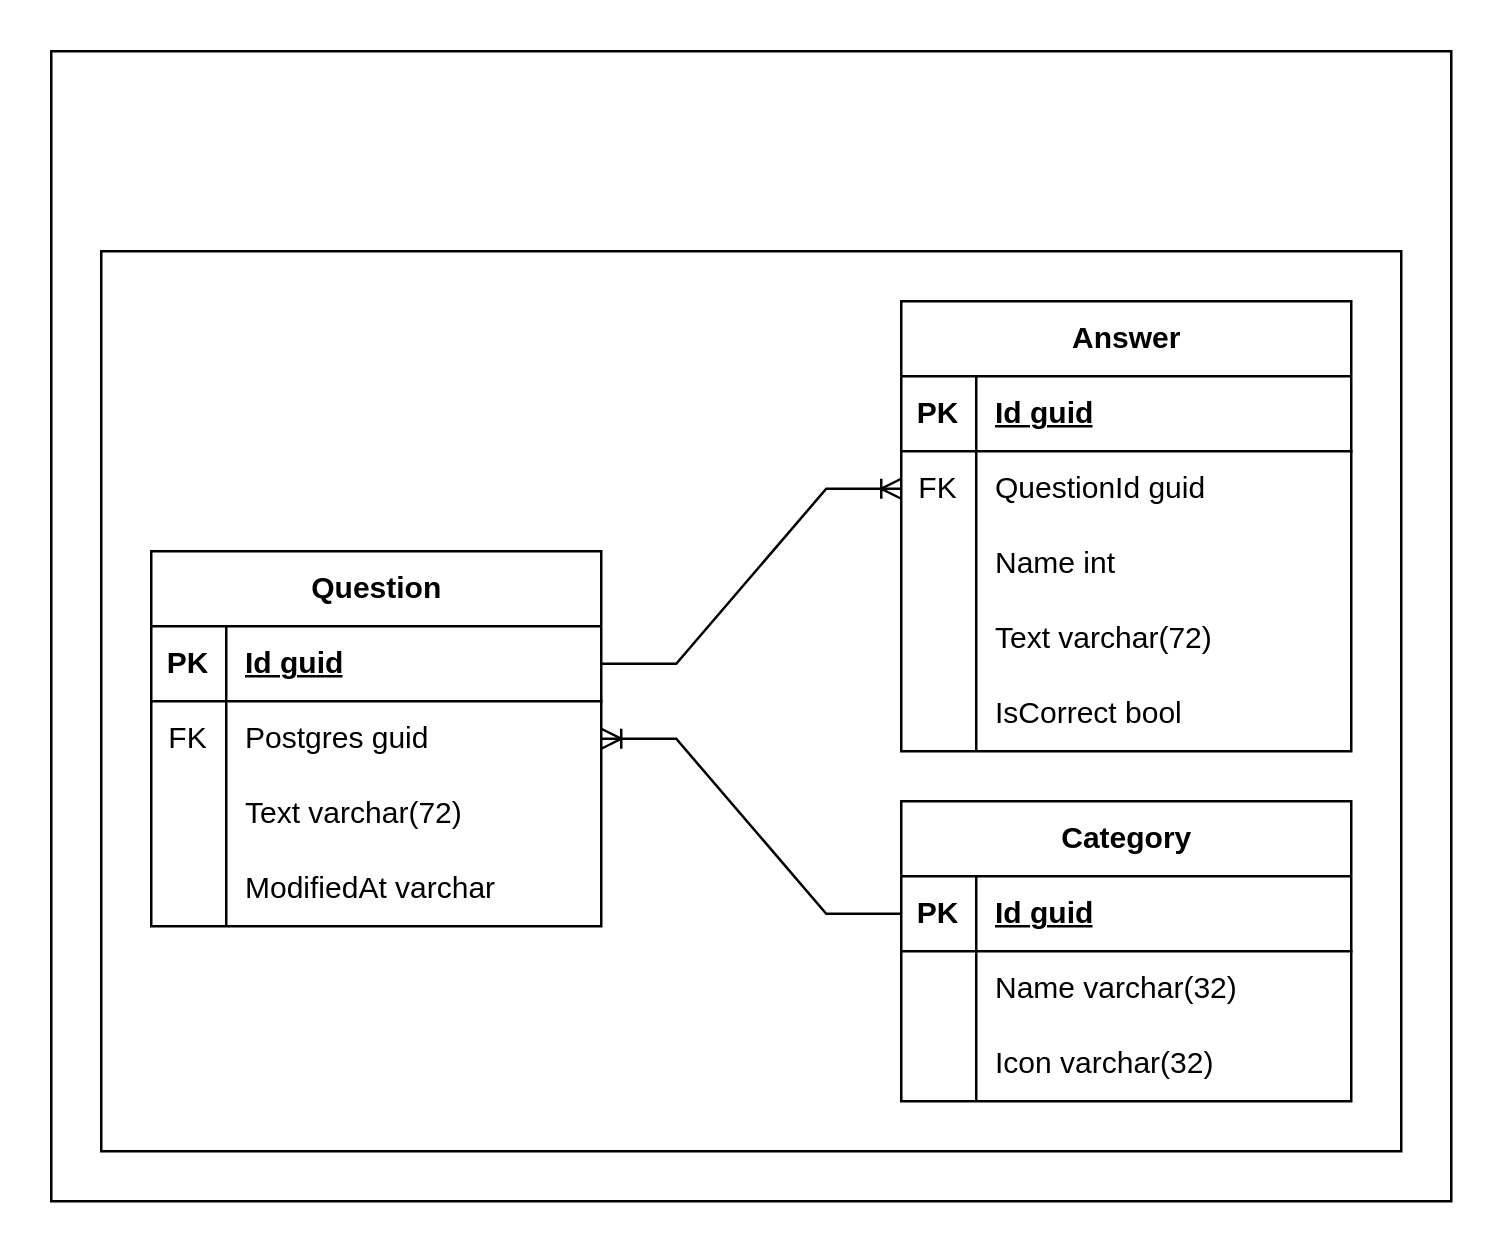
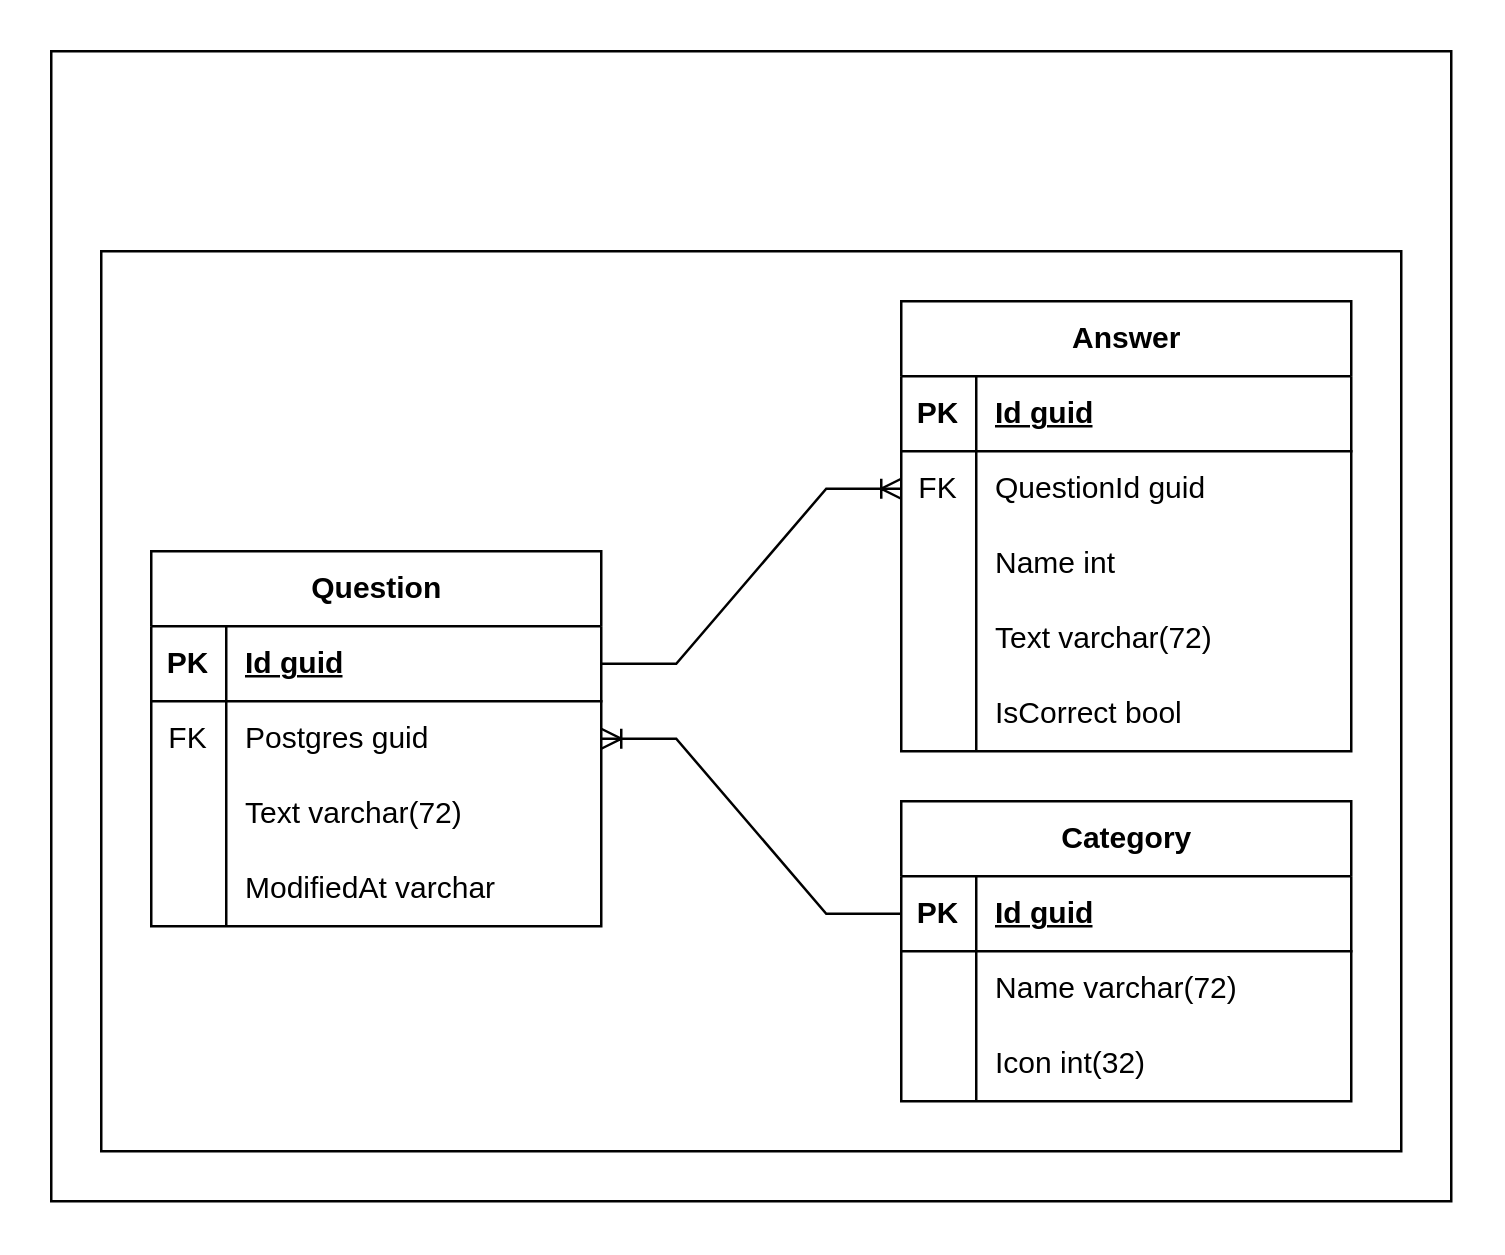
node "Name varchar(32)": label "Name varchar(32)" -> "Name varchar(72)"
node "Icon varchar(32)": label "Icon varchar(32)" -> "Icon int(32)"
